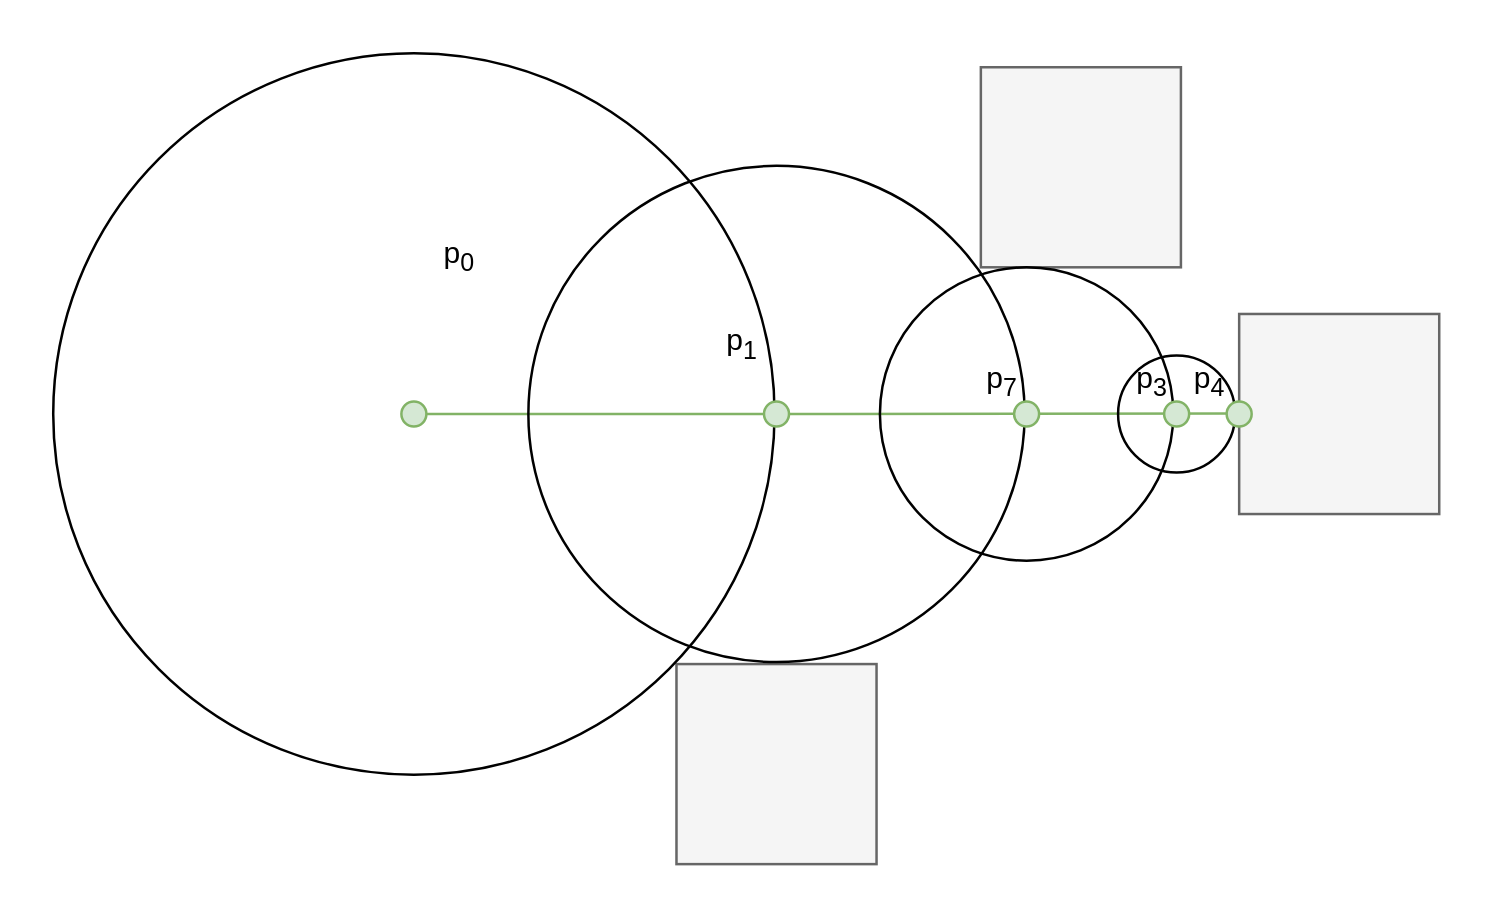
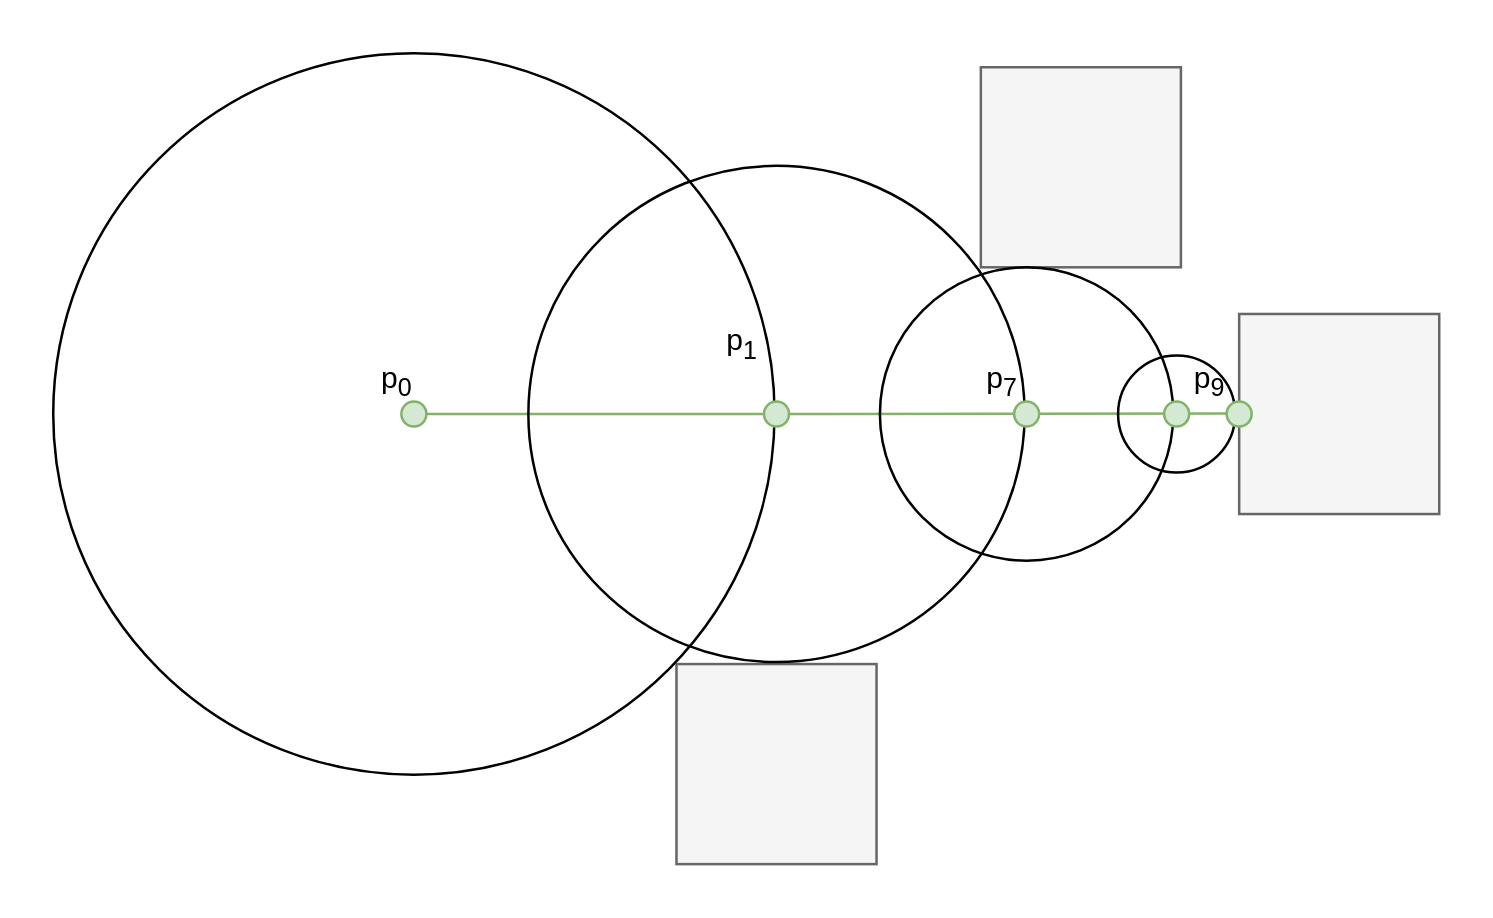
node "p0": moved (459, 256) -> (397, 381)
node "p3": removed
node "p4": label "p4" -> "p9"
